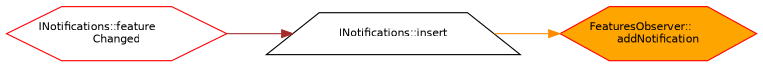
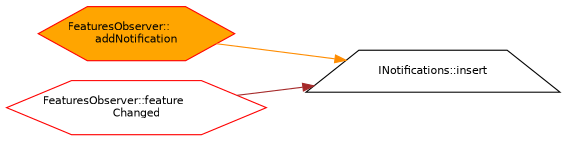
node "INotifications::feature Changed": label "INotifications::feature Changed" -> "FeaturesObserver::feature Changed"
edge "INotifications::insert" -> "FeaturesObserver:: addNotification": reversed
